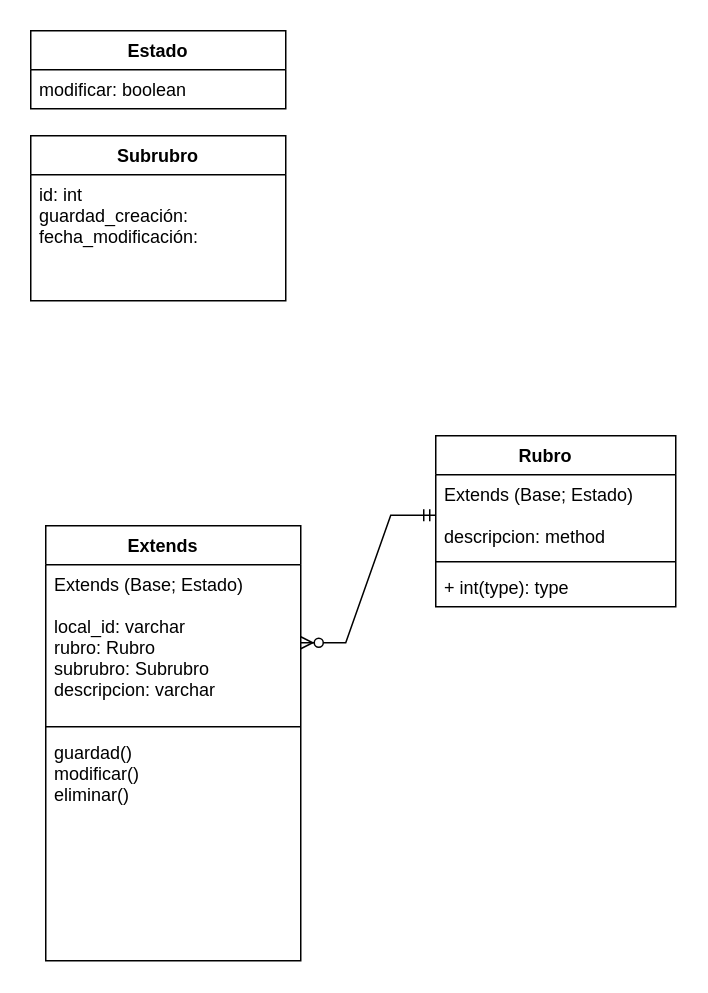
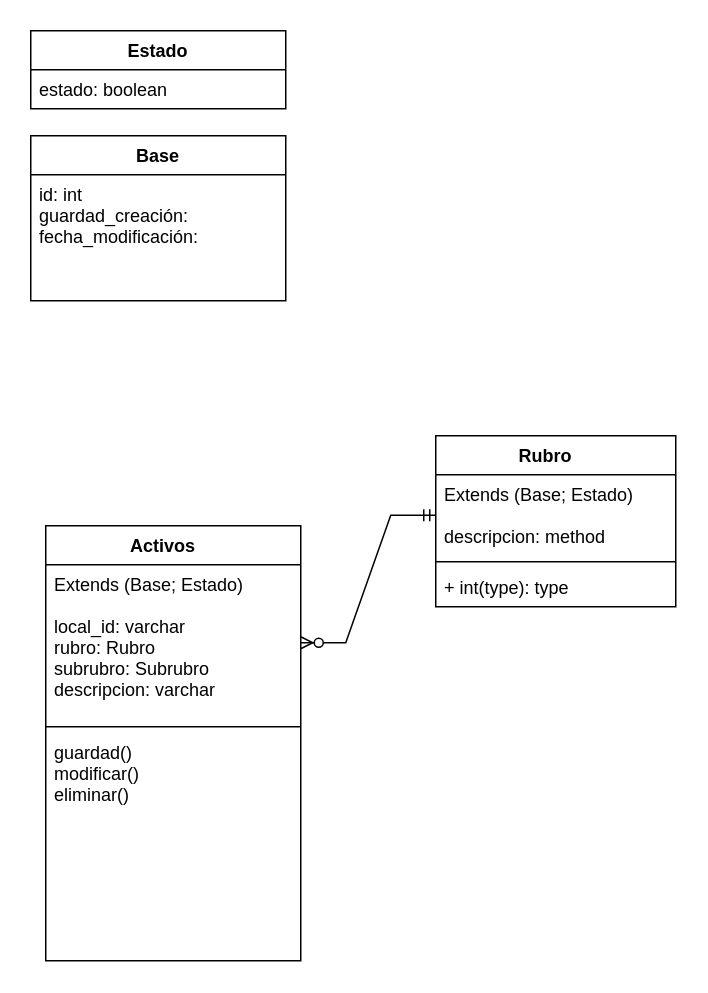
node "modificar: boolean": label "modificar: boolean" -> "estado: boolean"
node "Subrubro": label "Subrubro" -> "Base"
node "Extends": label "Extends" -> "Activos"
